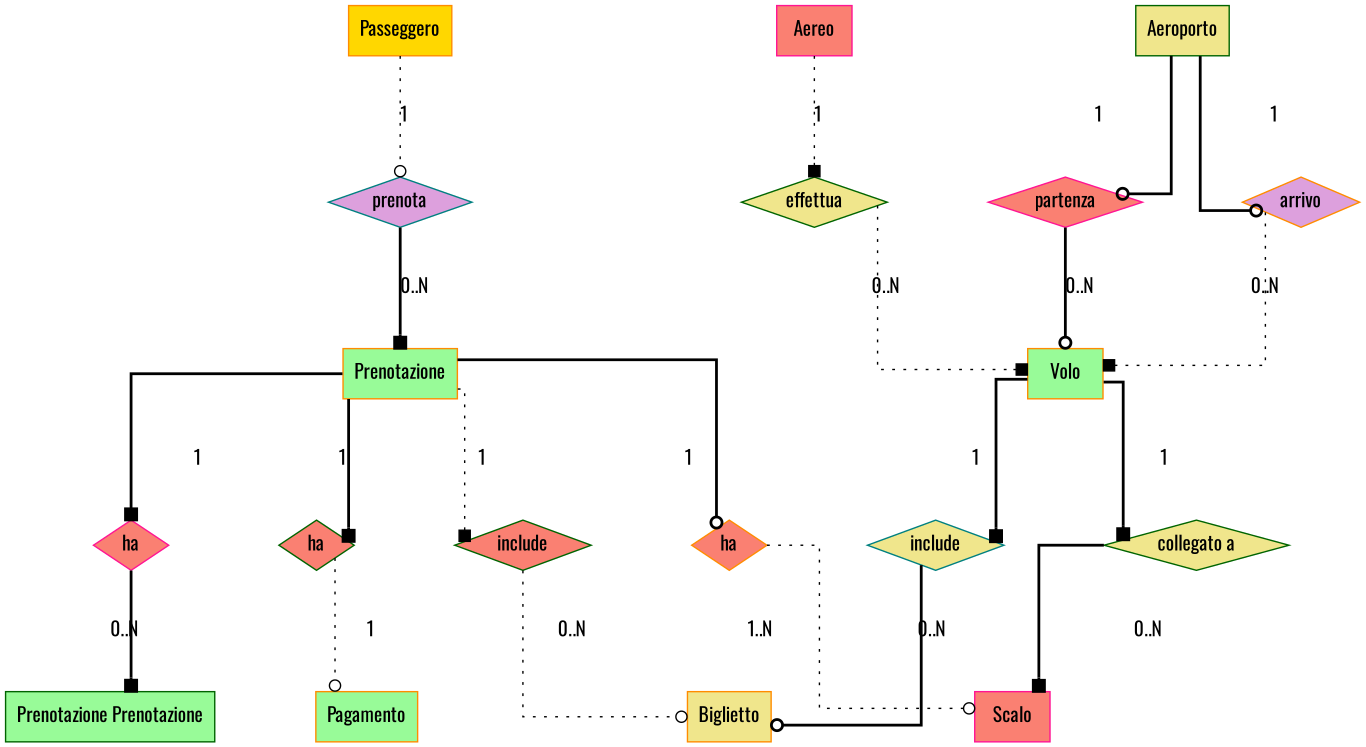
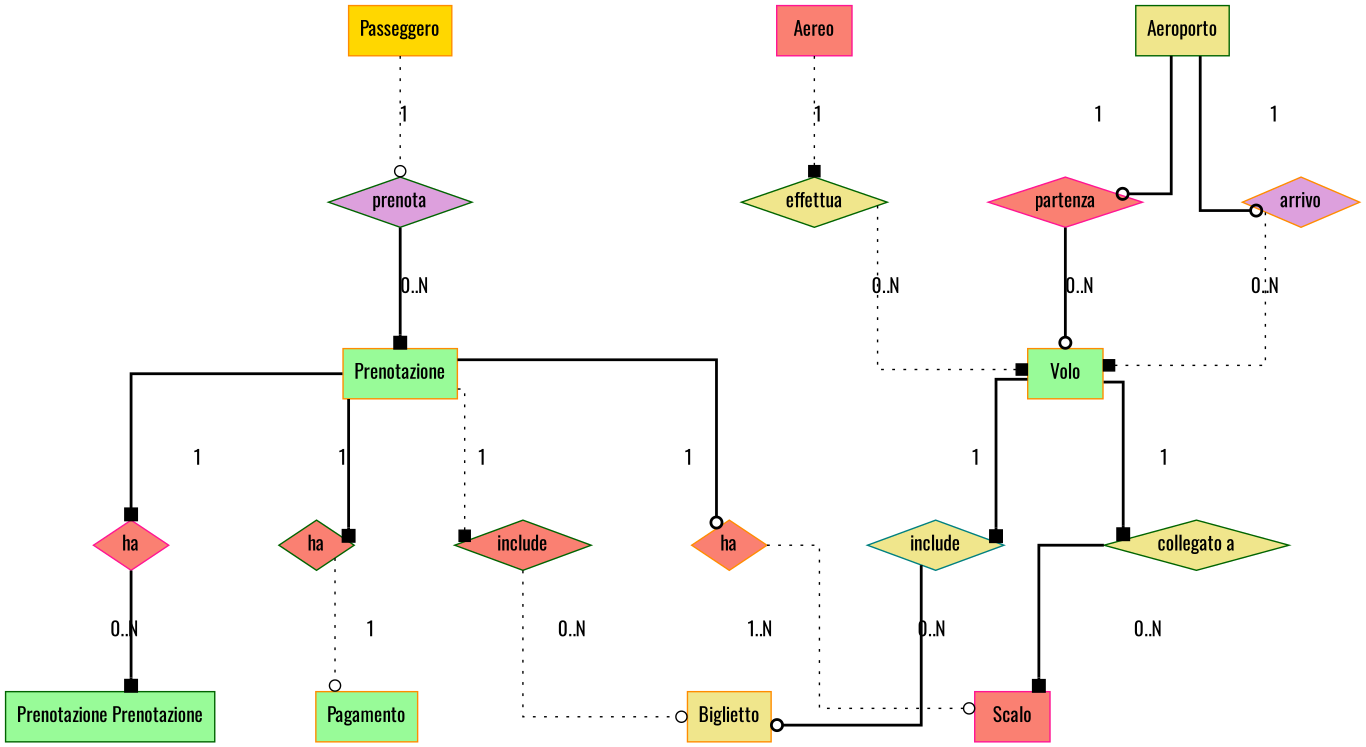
node "prenota": color teal -> darkgreen
